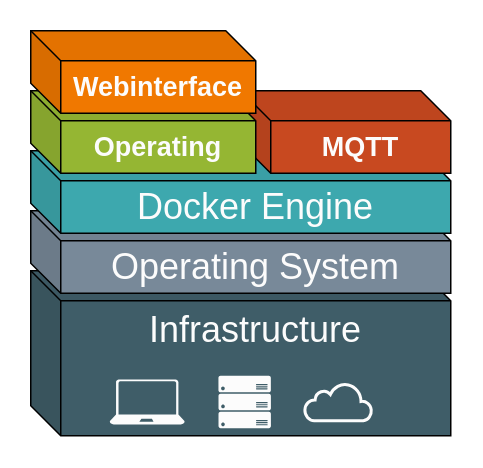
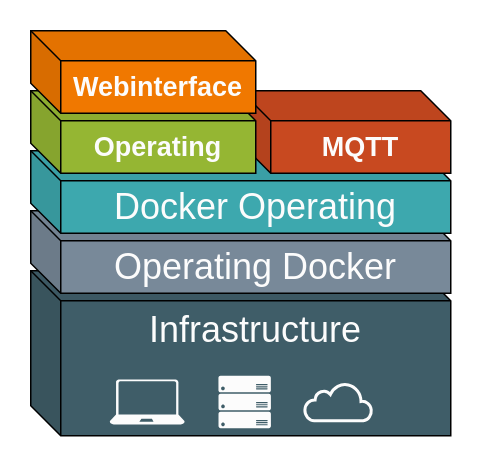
node "Docker Engine": label "Docker Engine" -> "Docker Operating"
node "Operating System": label "Operating System" -> "Operating Docker"
